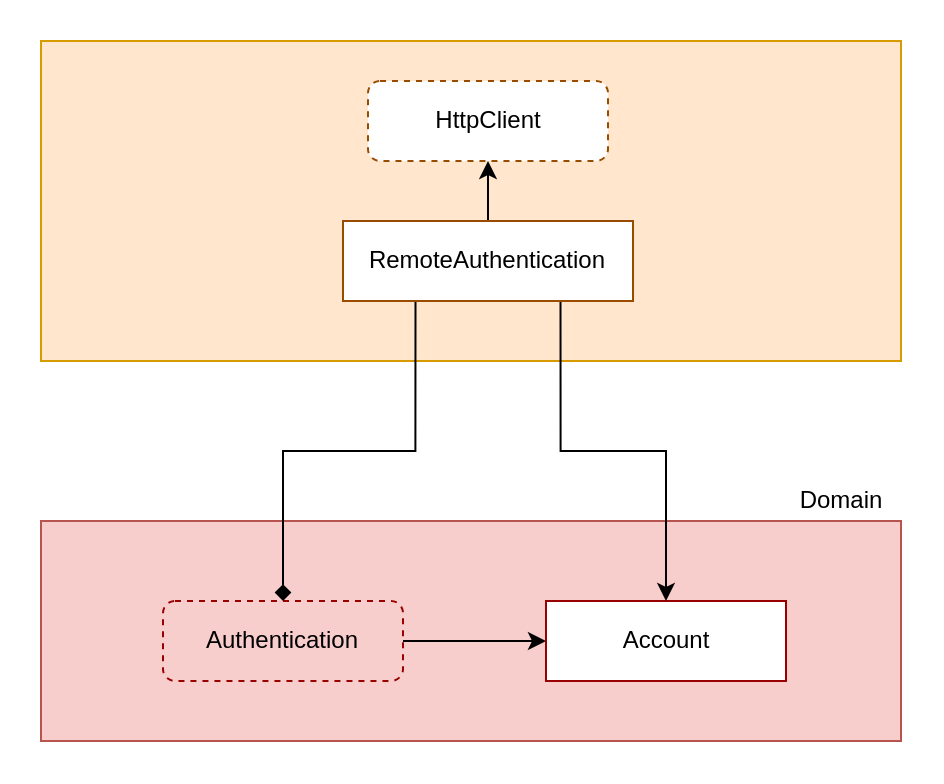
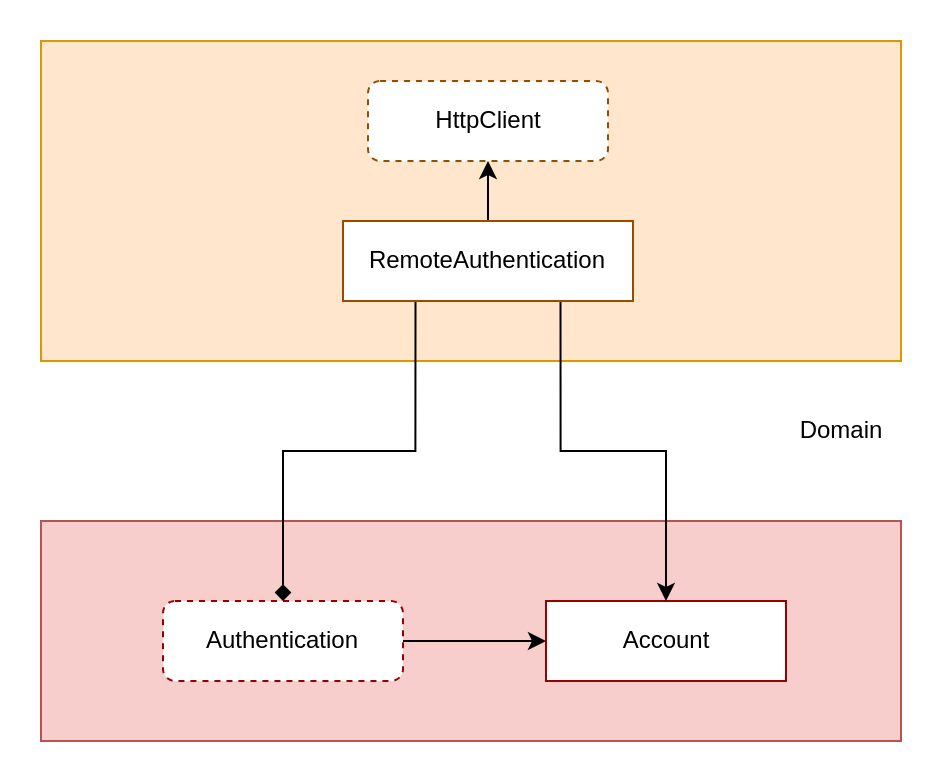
node "Domain": moved (841, 501) -> (841, 431)
node "Authentication": fillcolor #f8cecc -> #ffffff
